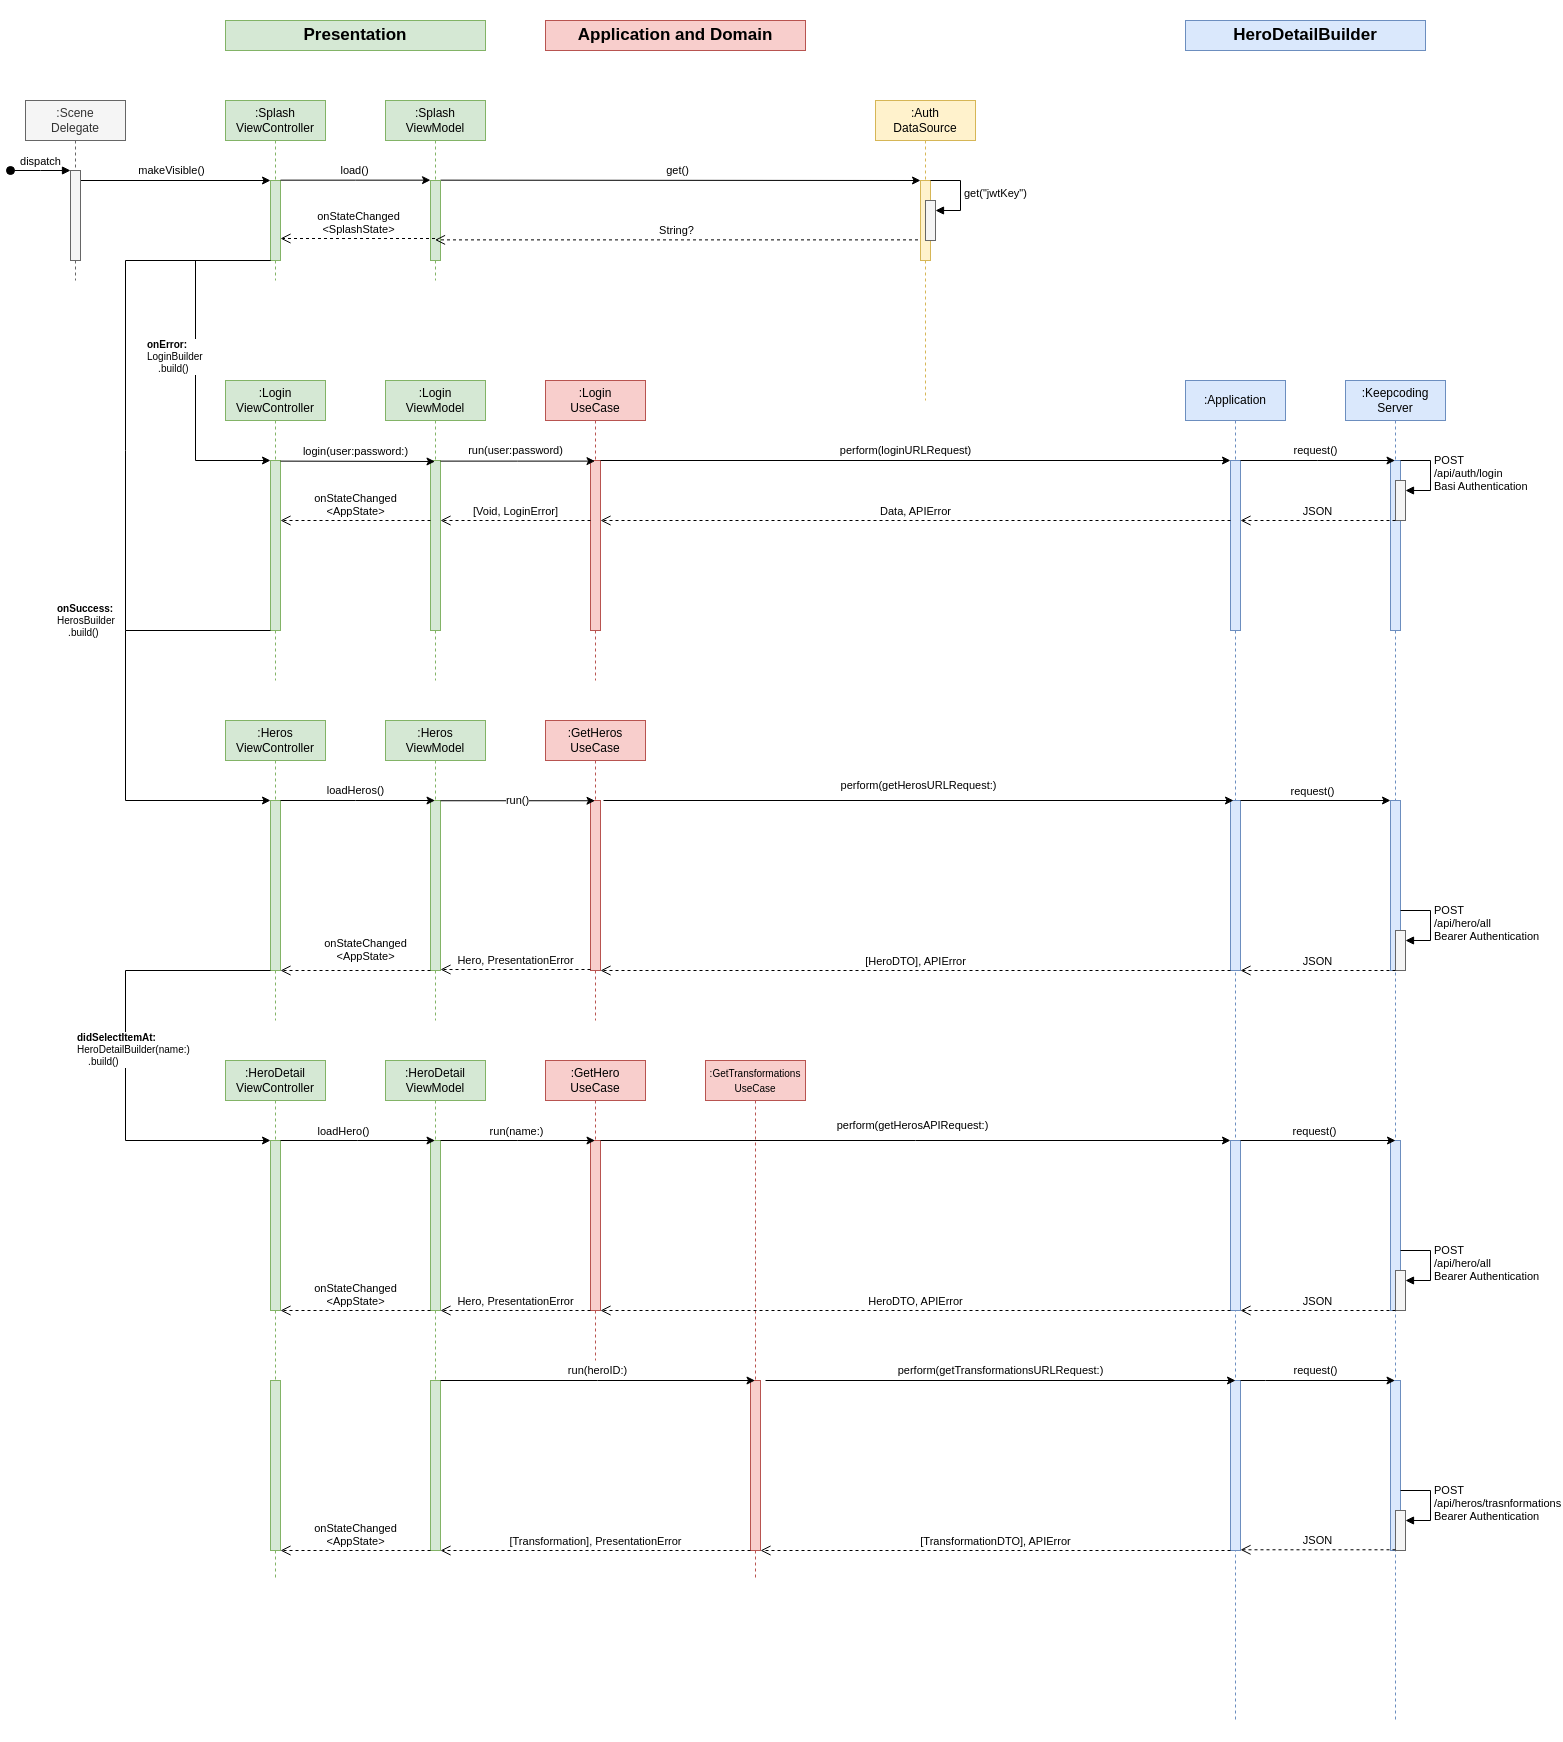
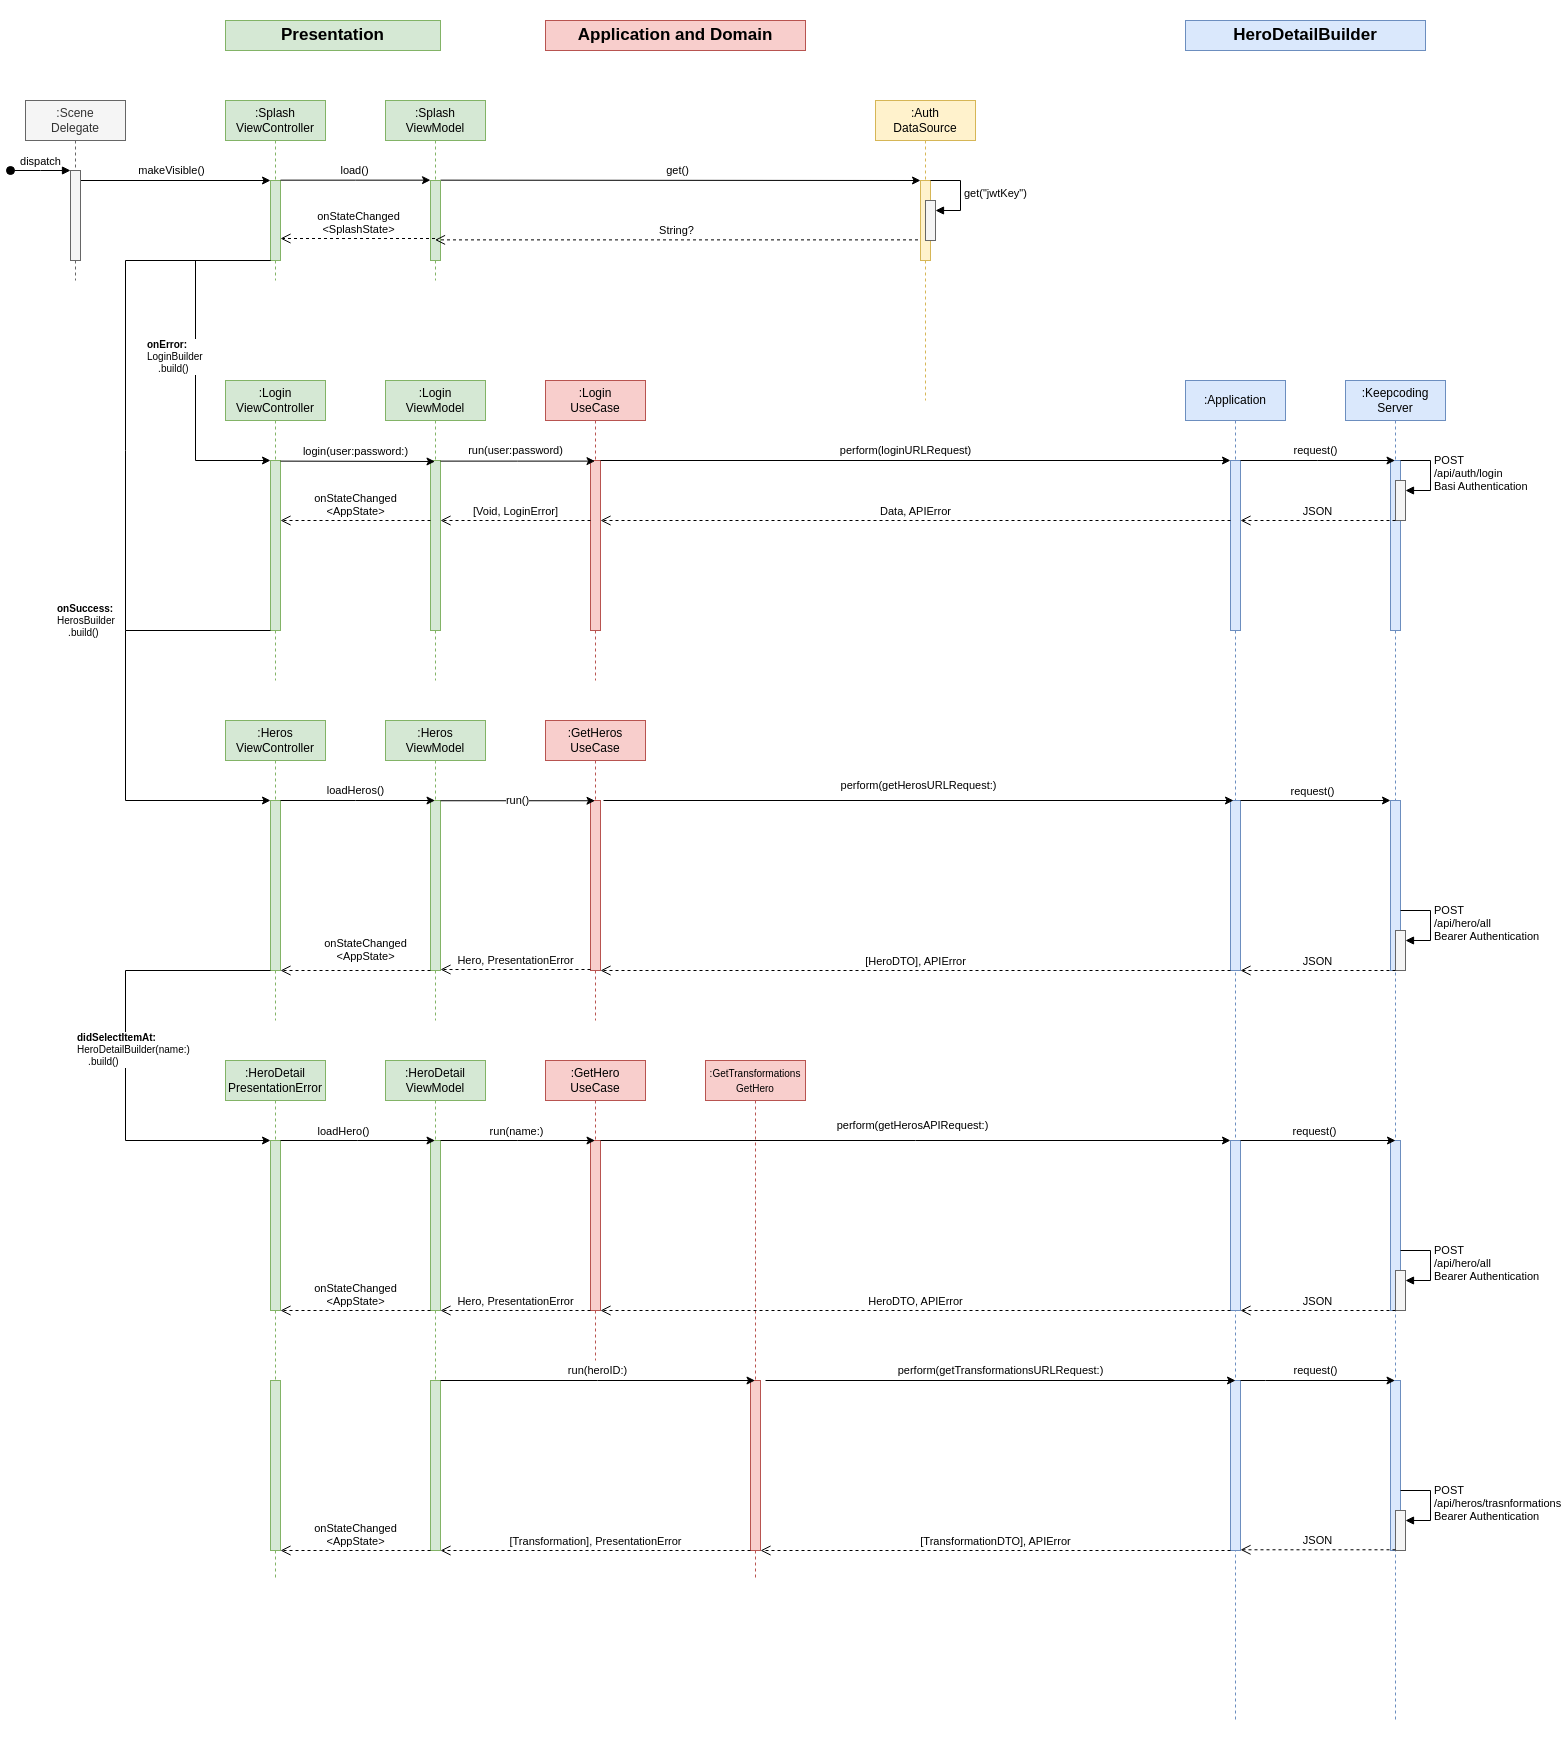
node "Presentation": size 260x30 -> 215x30
node ":HeroDetail ViewController": label ":HeroDetail ViewController" -> ":HeroDetail PresentationError"
node ":GetTransformations UseCase": label ":GetTransformations UseCase" -> ":GetTransformations GetHero"
